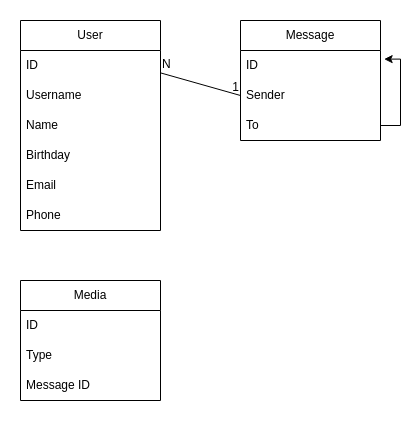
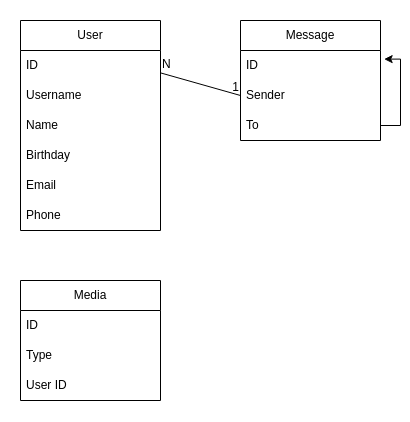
node "Message ID": label "Message ID" -> "User ID"
